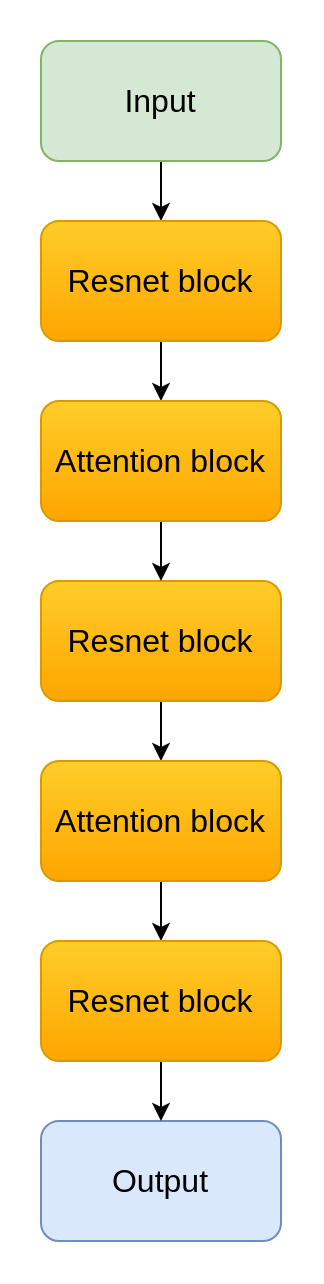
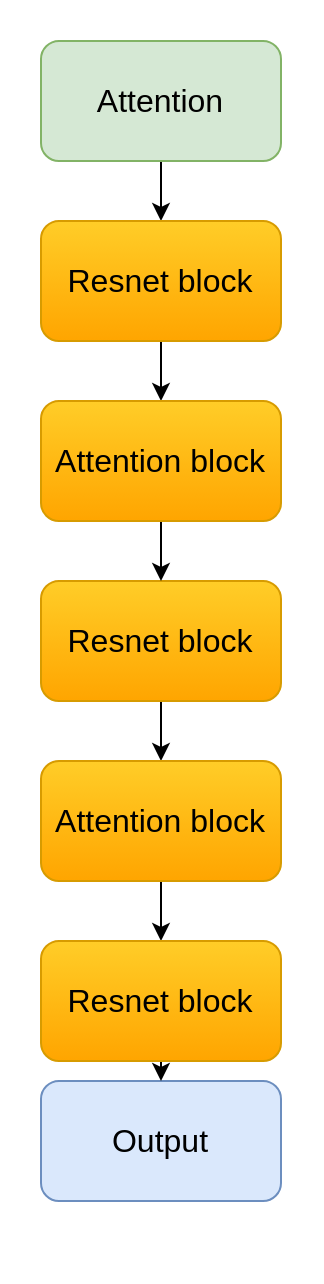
node "Input": label "Input" -> "Attention"
node "Output": moved (161, 1181) -> (161, 1141)
